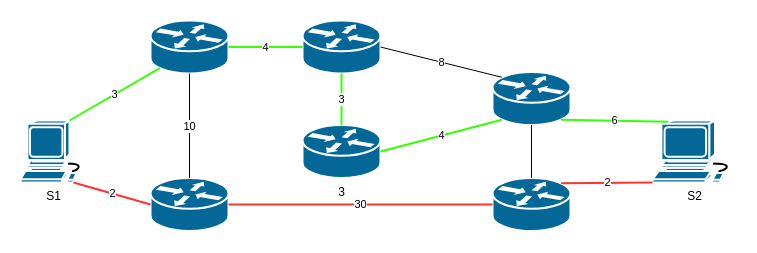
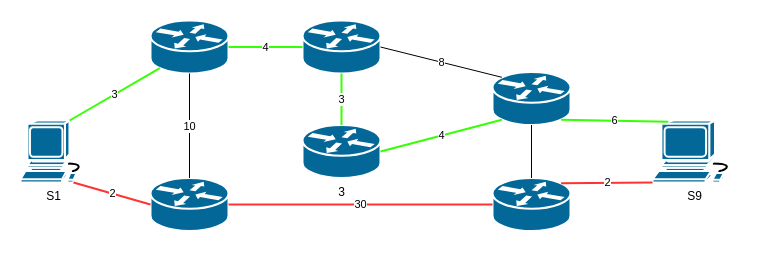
node "S2": label "S2" -> "S9"
